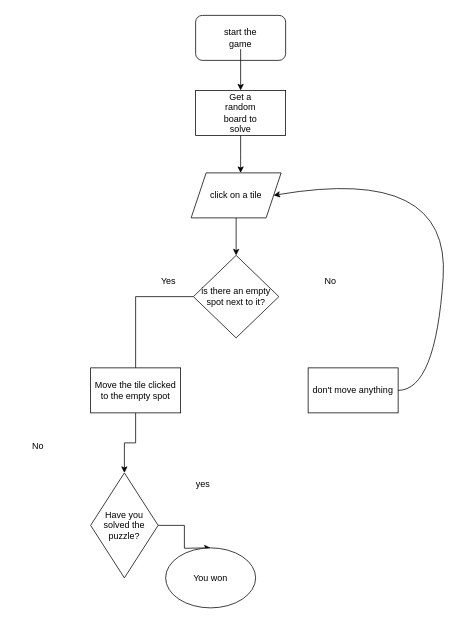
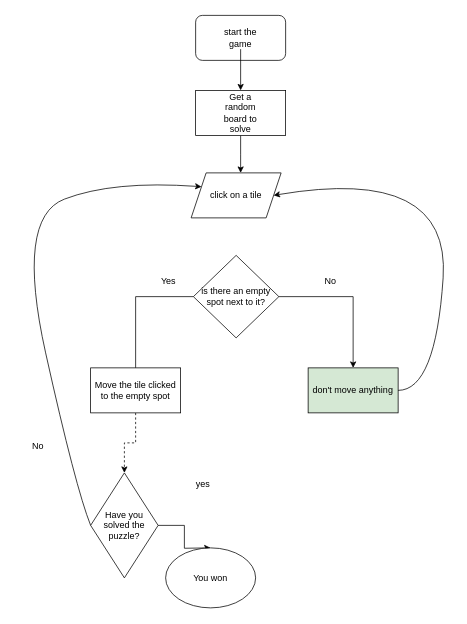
edge "click on a tile" -> "is there an empty spot next to it?": removed
edge "is there an empty spot next to it?" -> "don't move anything": added
edge "Have you solved the puzzle?" -> "click on a tile": added
node "don't move anything": fillcolor #ffffff -> #d5e8d4
edge "Move the tile clicked to the empty spot" -> "Have you solved the puzzle?": style solid -> dashed
